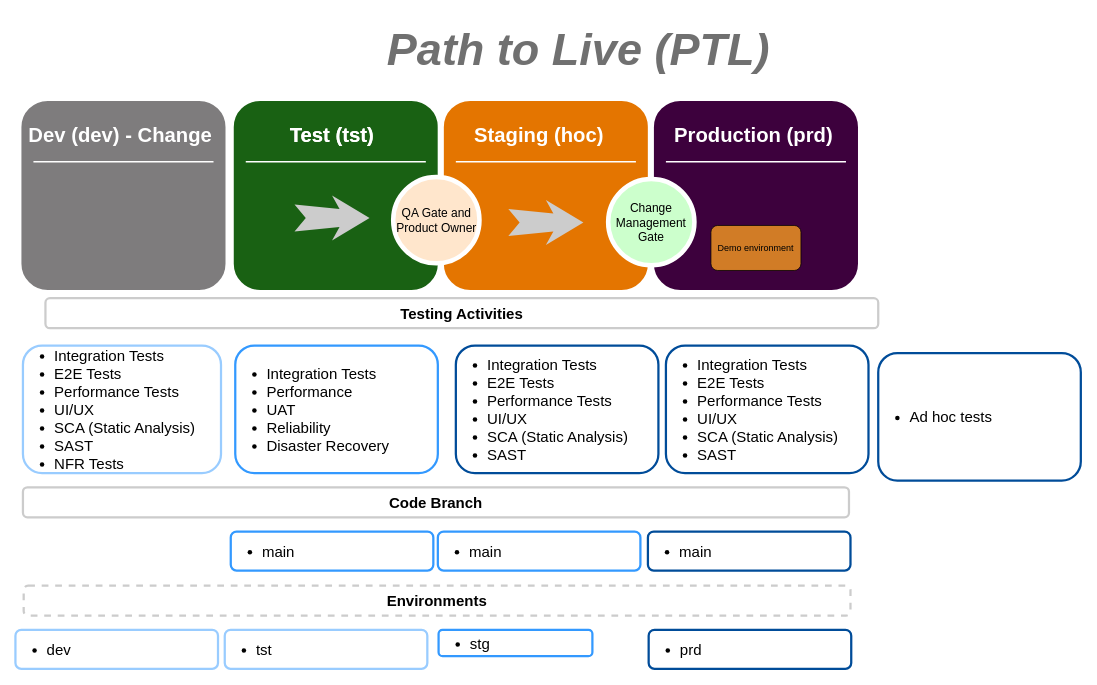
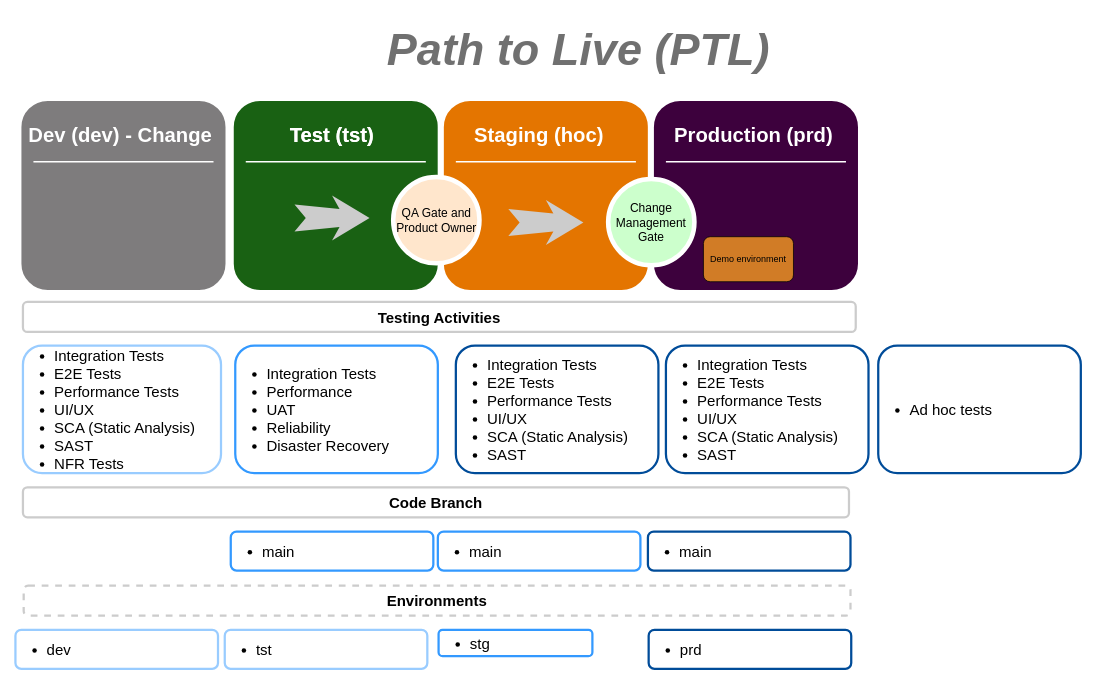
node "Demo environment": moved (756, 248) -> (748, 259)
node "Testing Activities": moved (462, 313) -> (439, 317)
node "Ad hoc tests": moved (979, 417) -> (979, 409)
